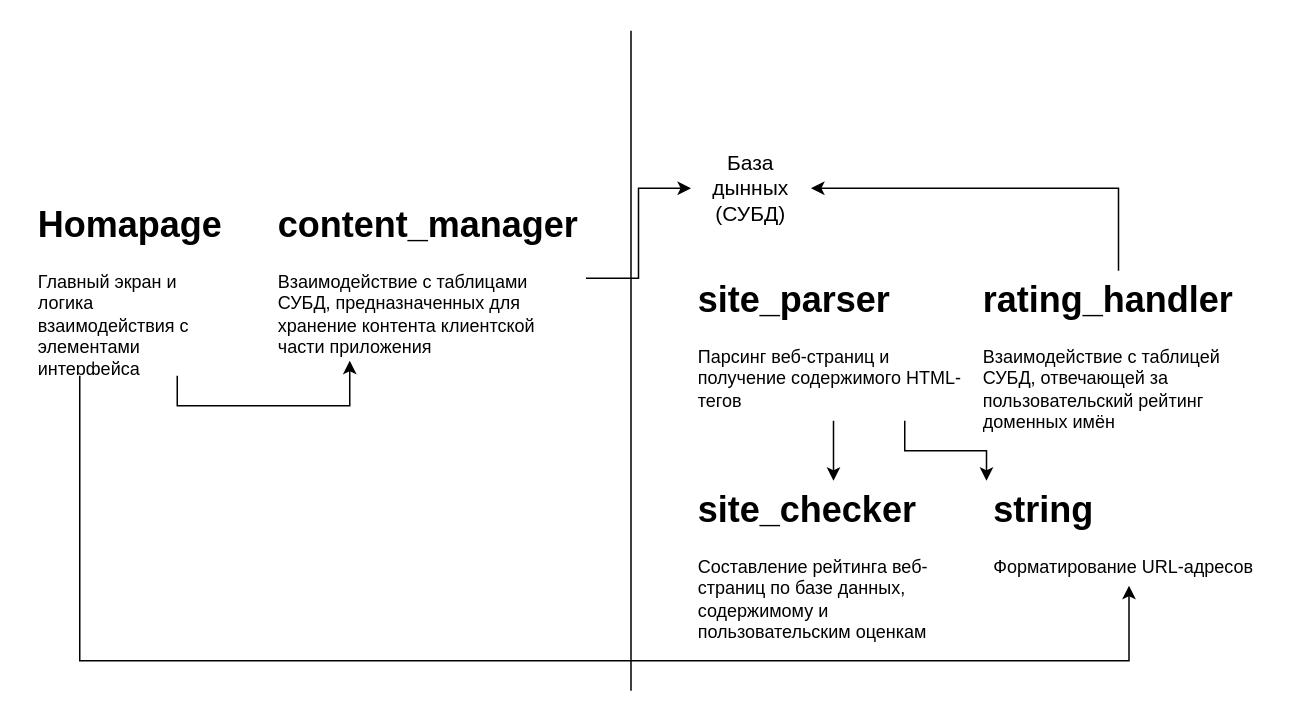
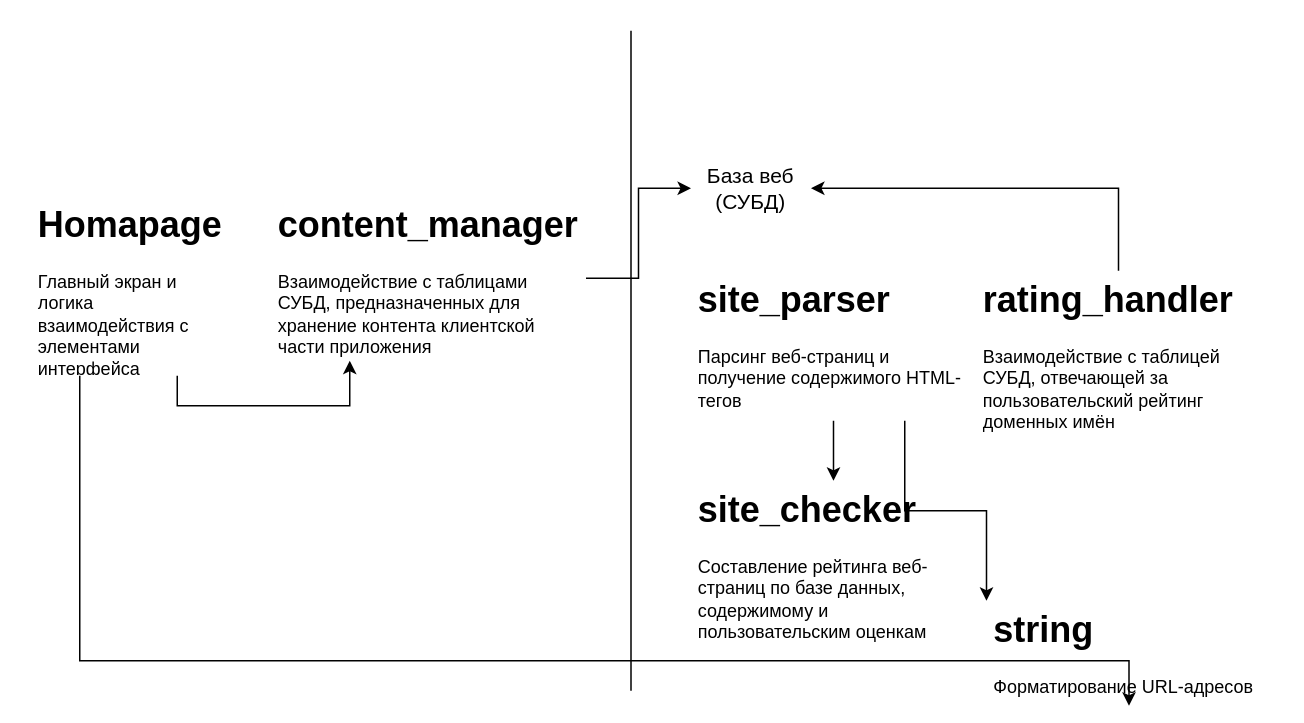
node "База дынных (СУБД)": label "База дынных (СУБД)" -> "База веб (СУБД)"
node "string Форматирование URL-адресов": moved (1129, 533) -> (1129, 653)
